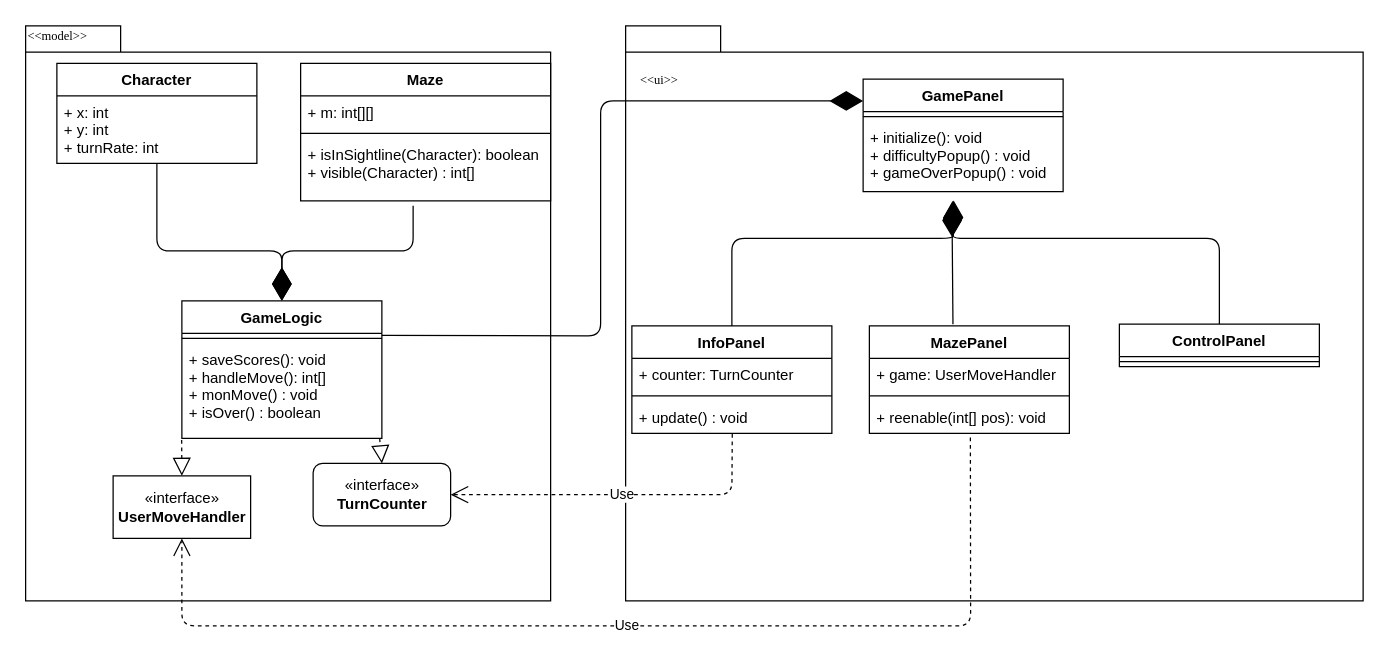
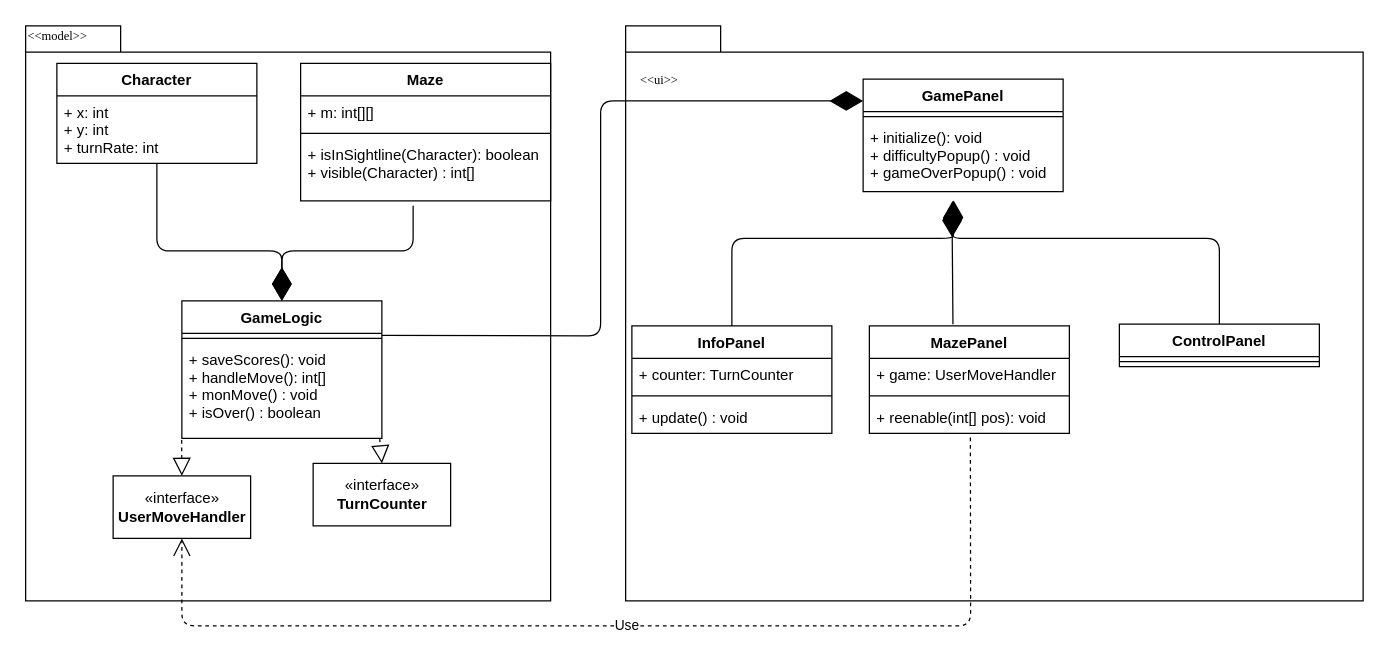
node "«interface» TurnCounter": shape rounded rectangle -> rectangle
edge "+ update() : void" -> "«interface» TurnCounter": removed, label "Use"
